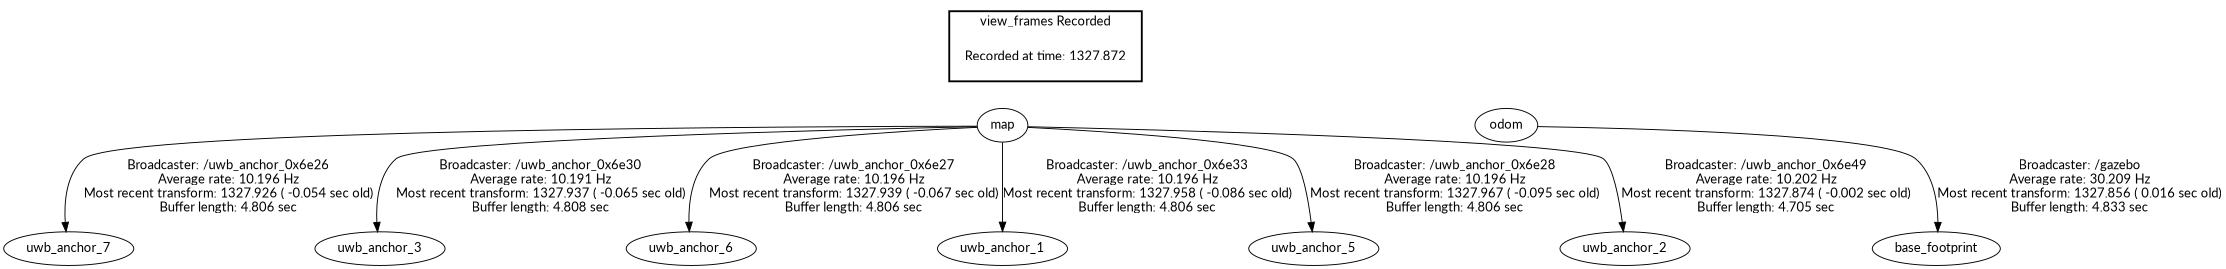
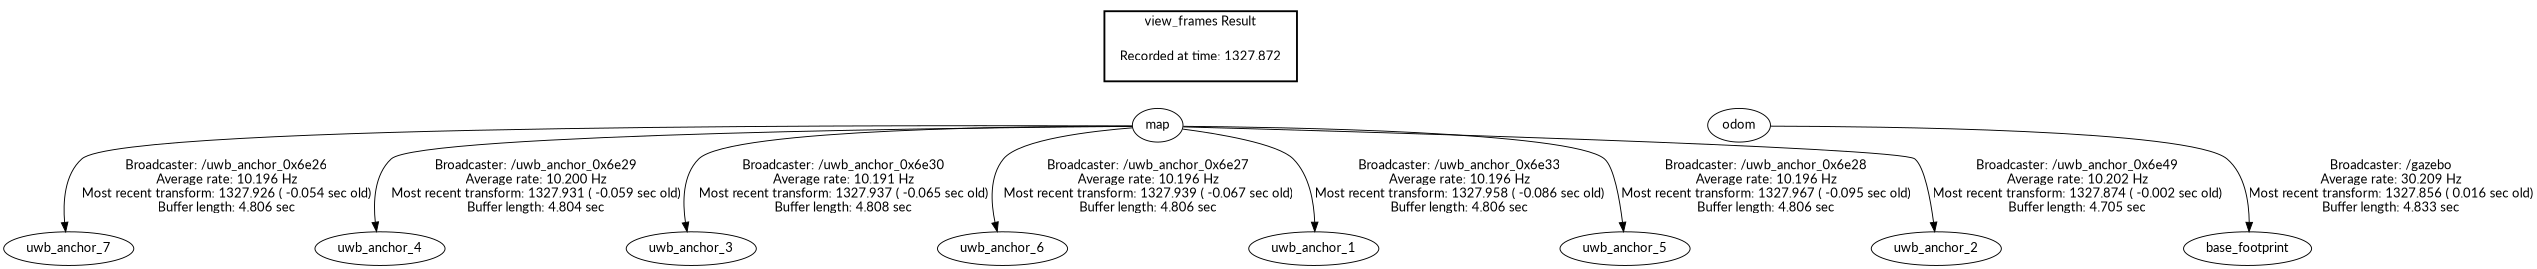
cluster "view_frames Recorded": label "view_frames Recorded" -> "view_frames Result"
node "uwb_anchor_4": added
